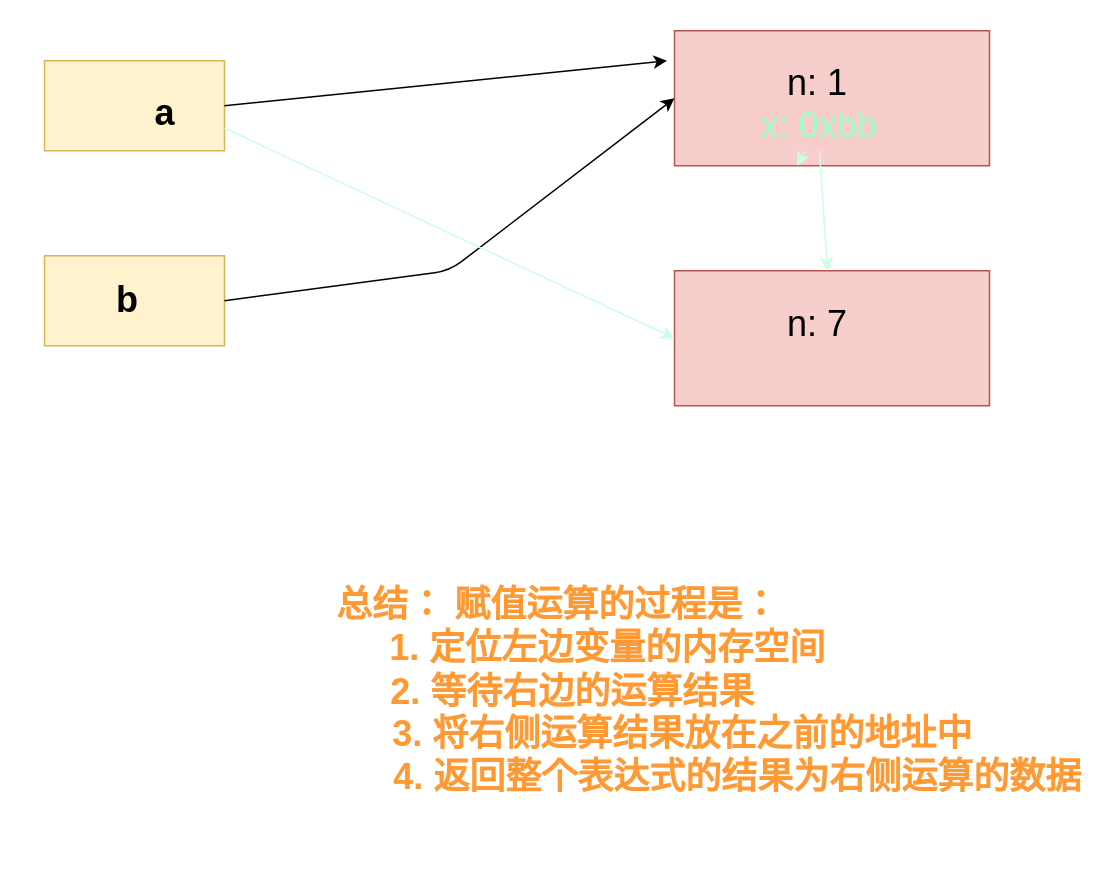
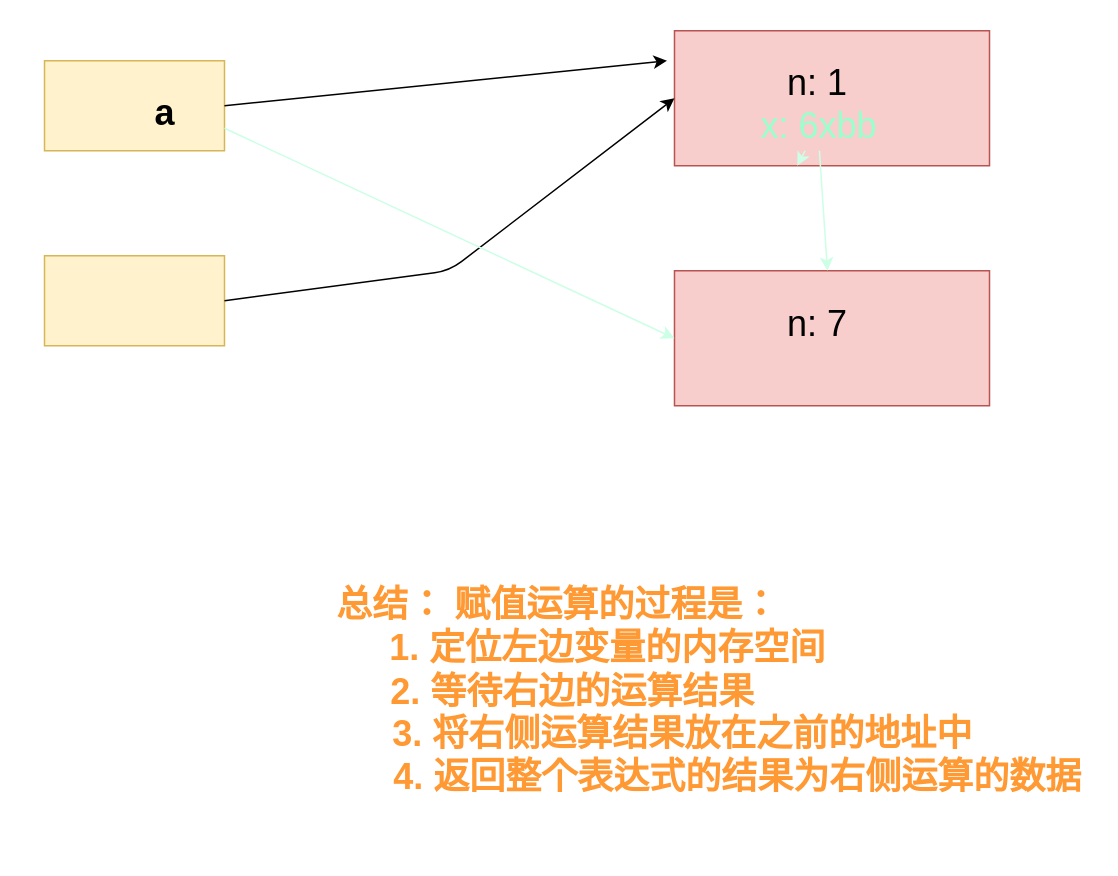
node "x: 0xbb": label "x: 0xbb" -> "x: 6xbb"
node "b": removed
